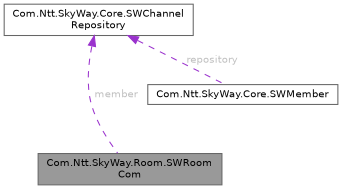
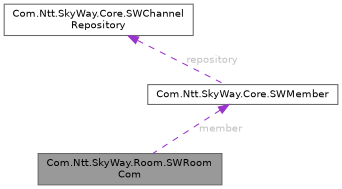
edge "Com.Ntt.SkyWay.Room.SWRoom Com" -> "Com.Ntt.SkyWay.Core.SWChannel Repository": now "Com.Ntt.SkyWay.Room.SWRoom Com" -> "Com.Ntt.SkyWay.Core.SWMember"
